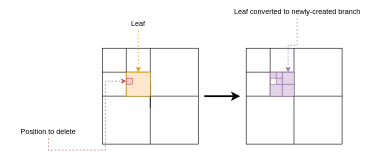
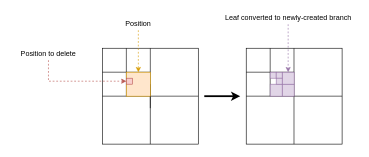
node "Leaf converted to newly-created branch": moved (297, 12) -> (288, 18)
node "Leaf": label "Leaf" -> "Position"
node "Position to delete": moved (48, 132) -> (48, 54)
